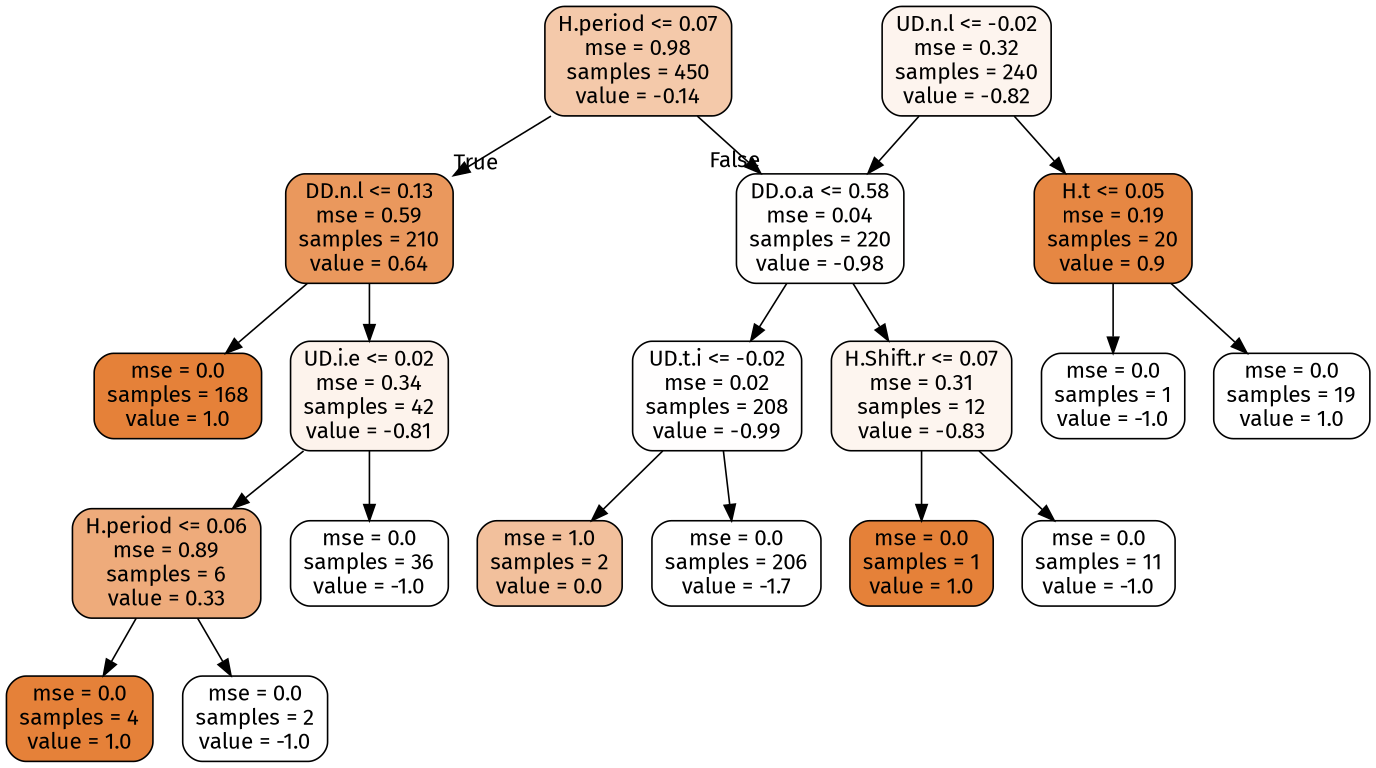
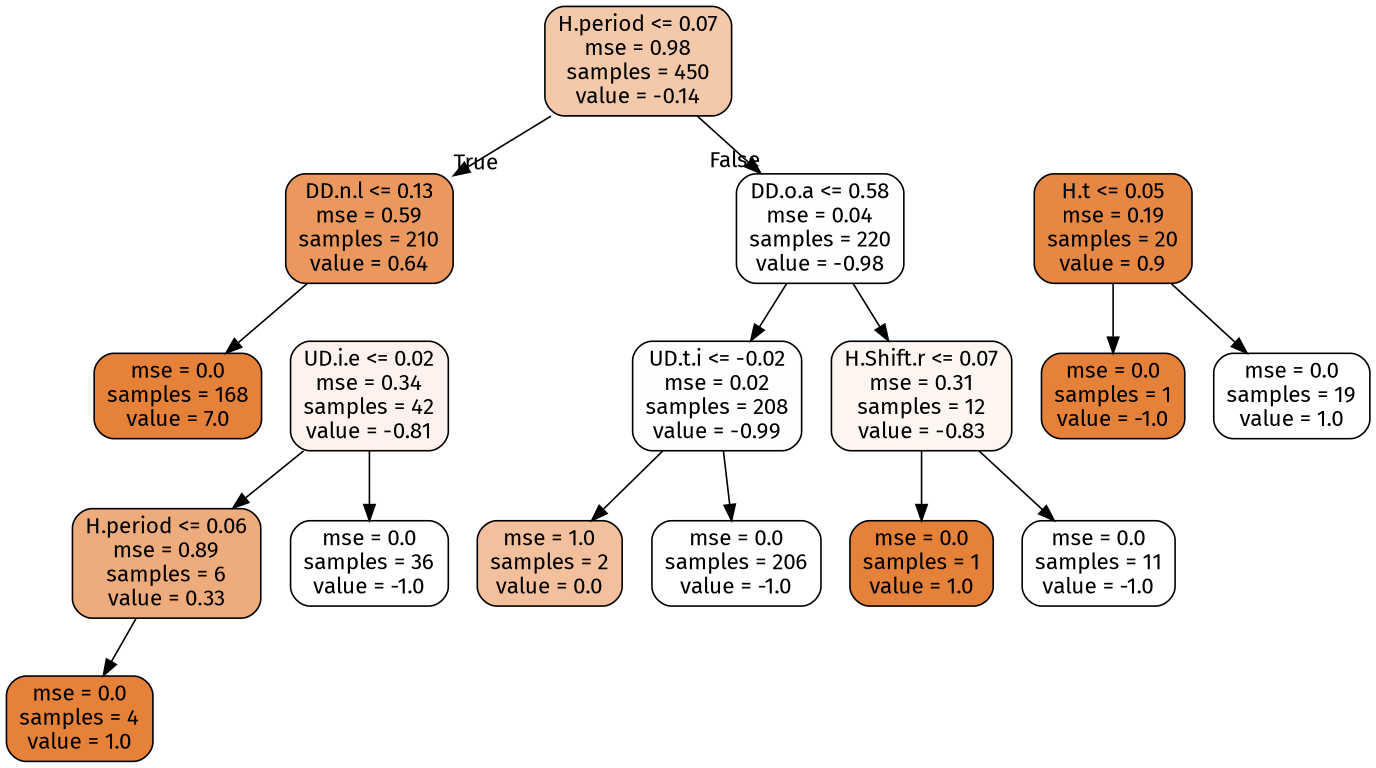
node "UD.n.l <= -0.02 mse = 0.32 samples = 240 value = -0.82": removed
edge "DD.n.l <= 0.13 mse = 0.59 samples = 210 value = 0.64" -> "UD.i.e <= 0.02 mse = 0.34 samples = 42 value = -0.81": removed
node "mse = 0.0 samples = 168 value = 1.0": label "mse = 0.0 samples = 168 value = 1.0" -> "mse = 0.0 samples = 168 value = 7.0"
node "mse = 0.0 samples = 1 value = -1.0": fillcolor #ffffff -> #e58139
node "mse = 0.0 samples = 206 value = -1.7": label "mse = 0.0 samples = 206 value = -1.7" -> "mse = 0.0 samples = 206 value = -1.0"
node "mse = 0.0 samples = 2 value = -1.0": removed
